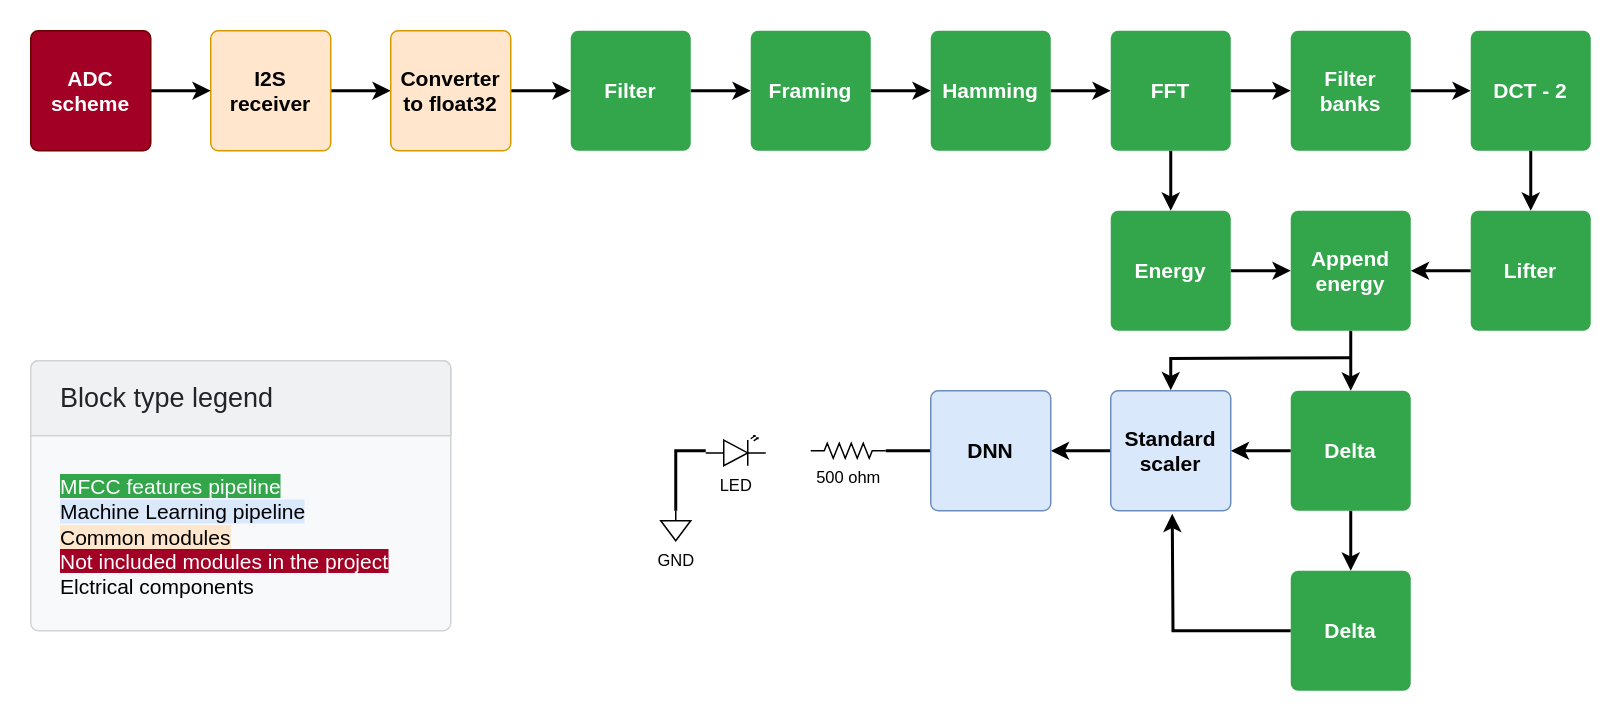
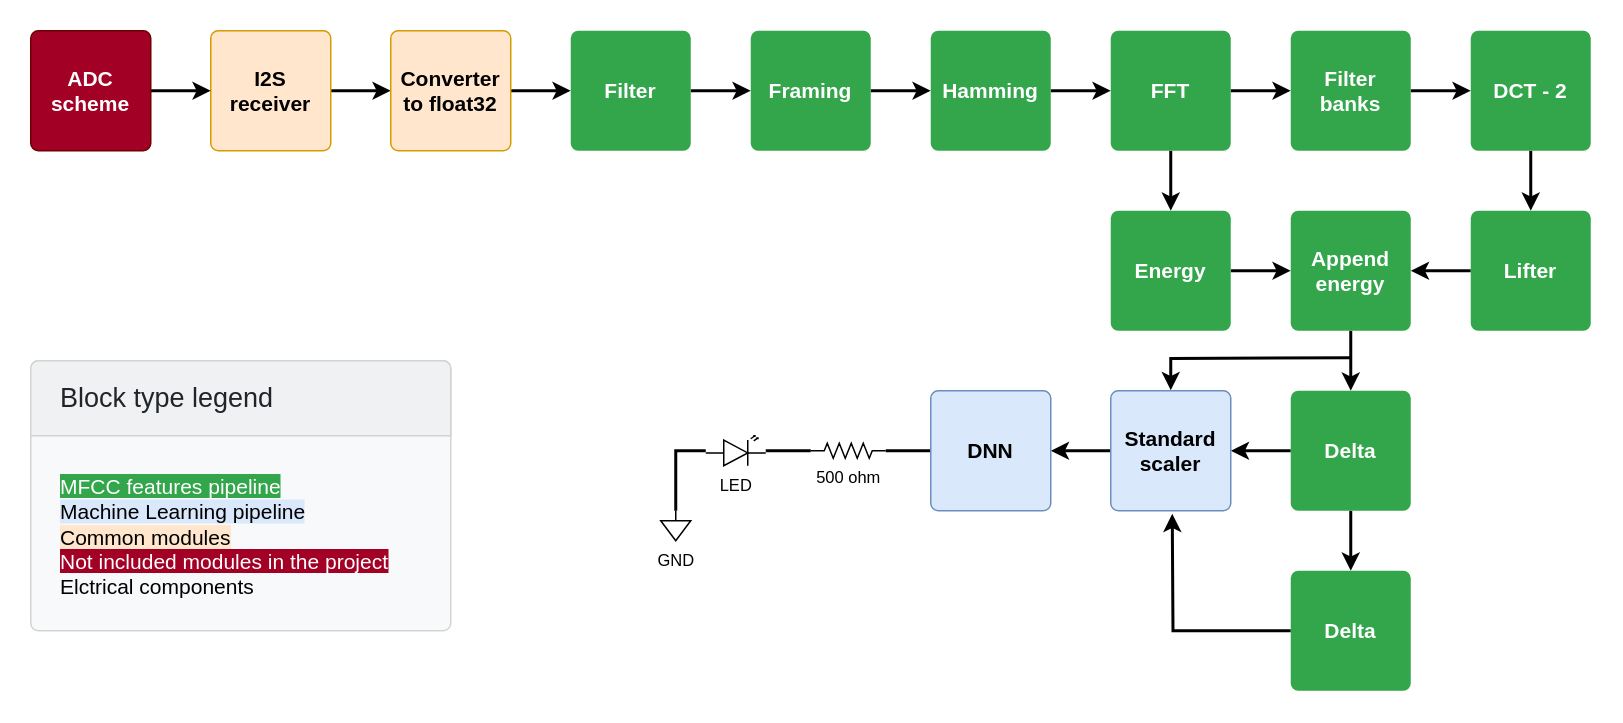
edge "LED" -- "500 ohm": added
